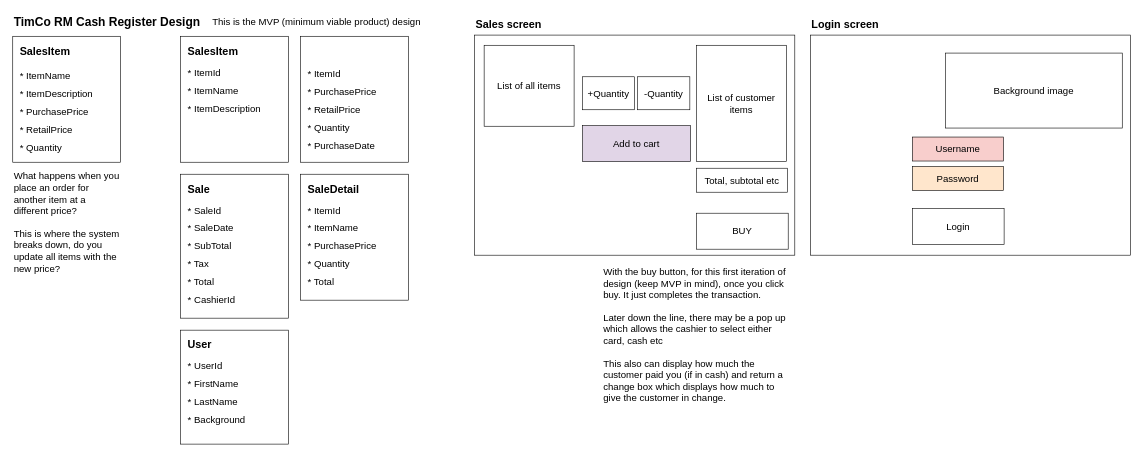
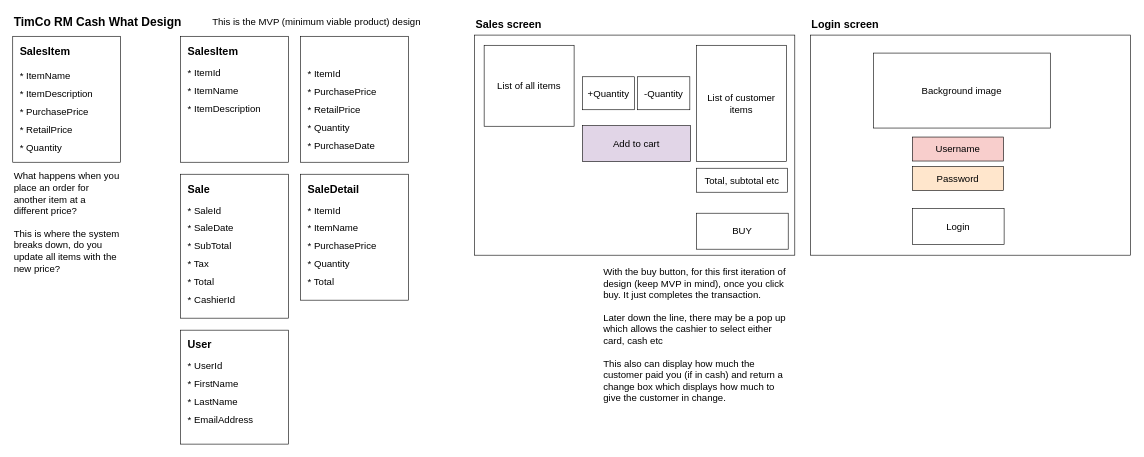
node "TimCo RM Cash Register Design": label "TimCo RM Cash Register Design" -> "TimCo RM Cash What Design"
node "Background image": moved (1034, 91) -> (962, 91)
node "* Background": label "* Background" -> "* EmailAddress"
